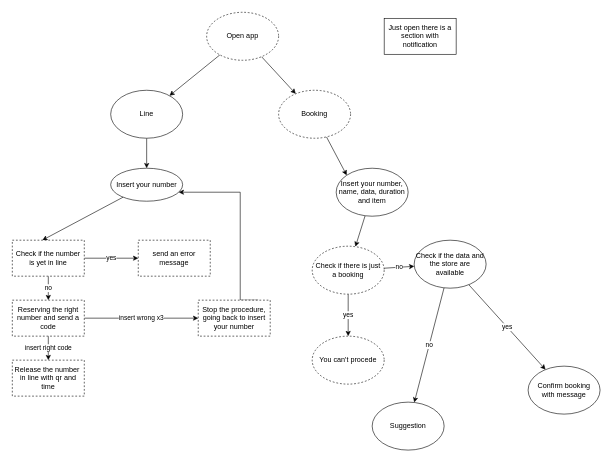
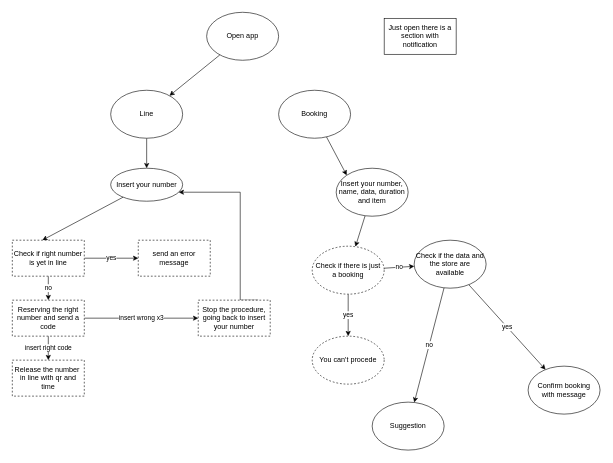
node "Open app": style dashed -> solid
edge "Open app" -> "Booking": removed
node "Booking": style dashed -> solid
node "Check if the number is yet in line": label "Check if the number is yet in line" -> "Check if right number is yet in line"
